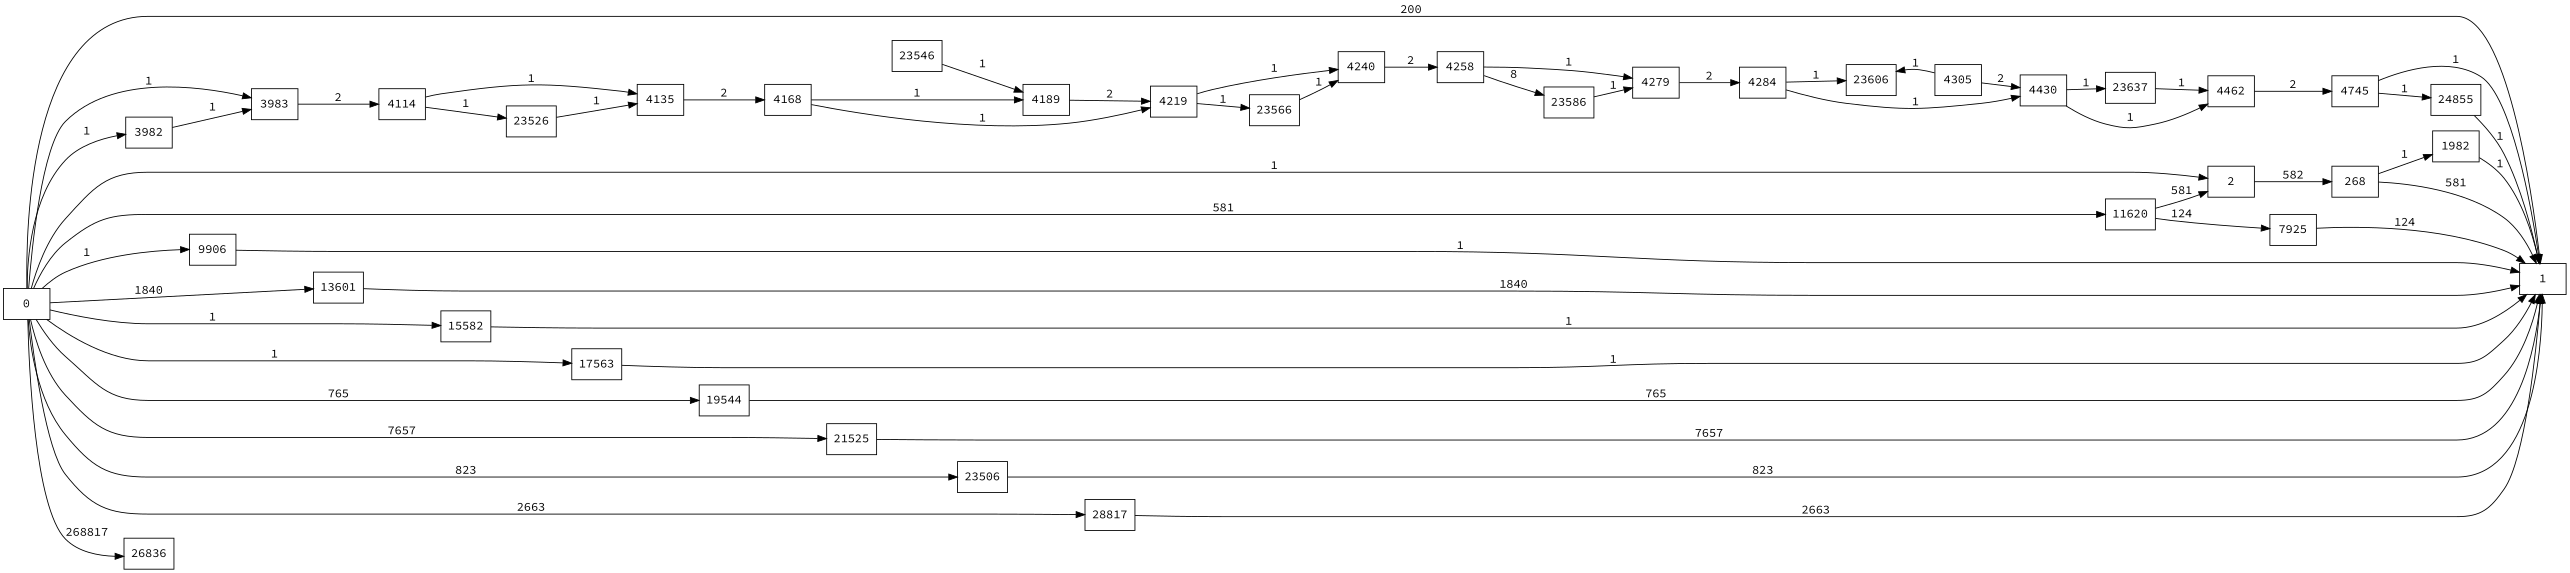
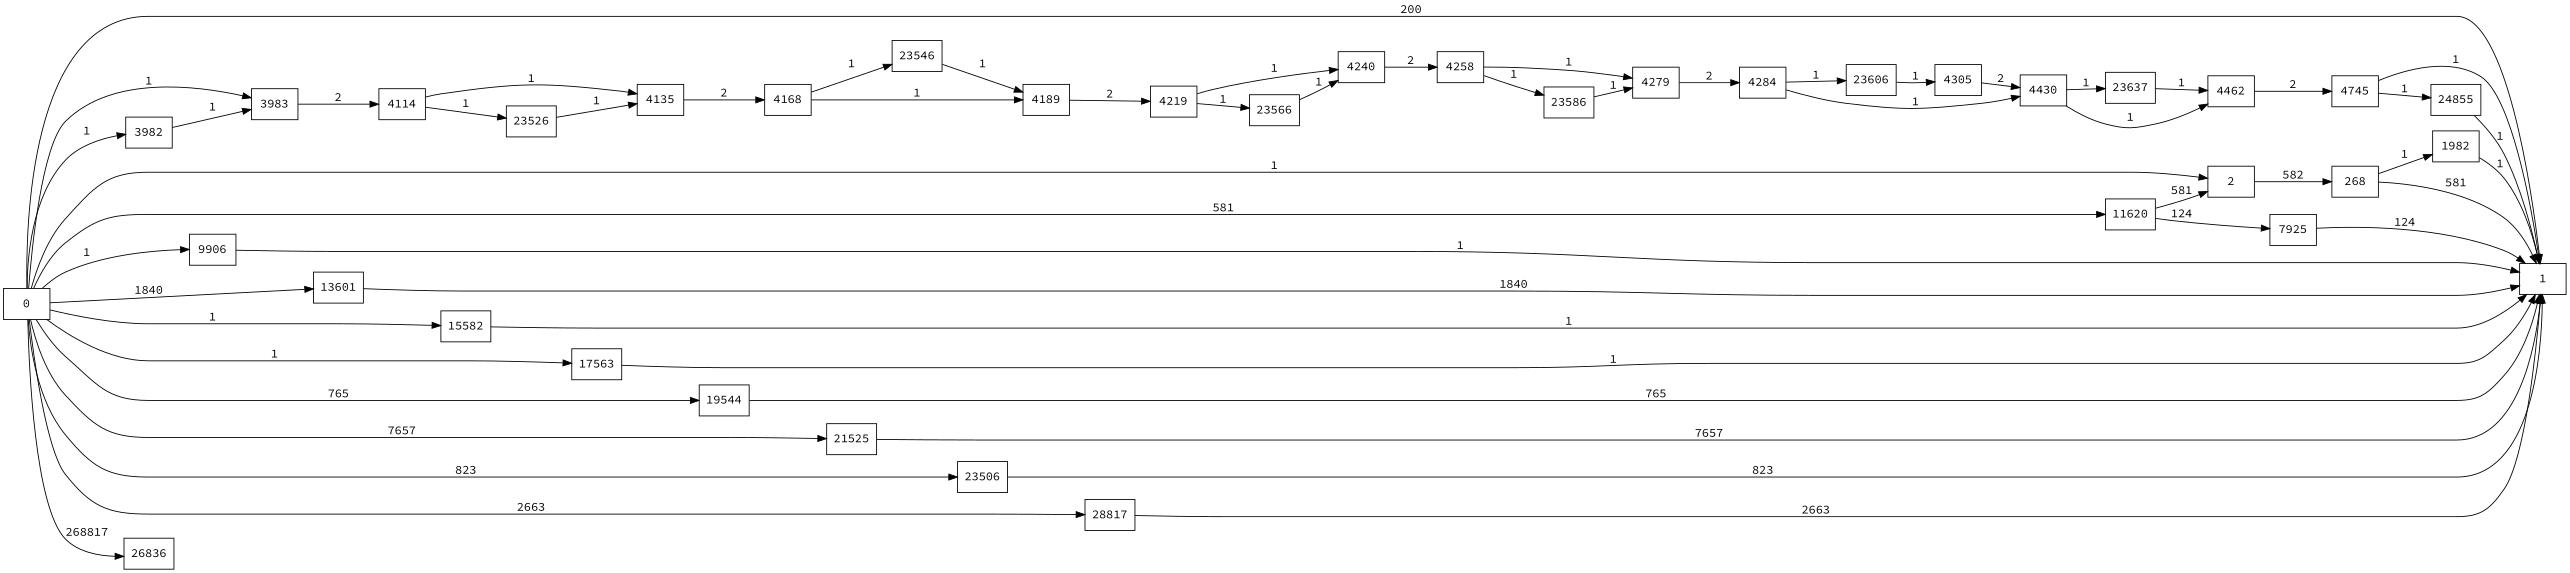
edge "4305" -> "23606": reversed
edge "4258" -> "23586": label "8" -> "1"
edge "4168" -> "4219": now "4168" -> "23546"
